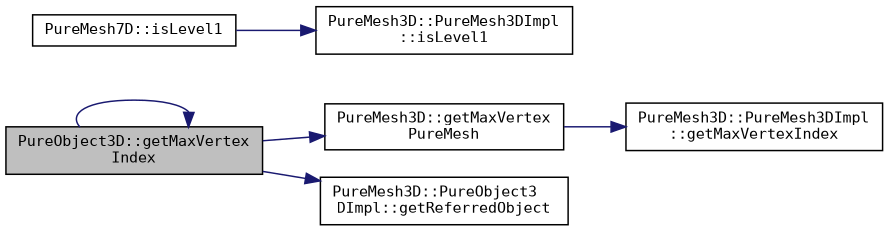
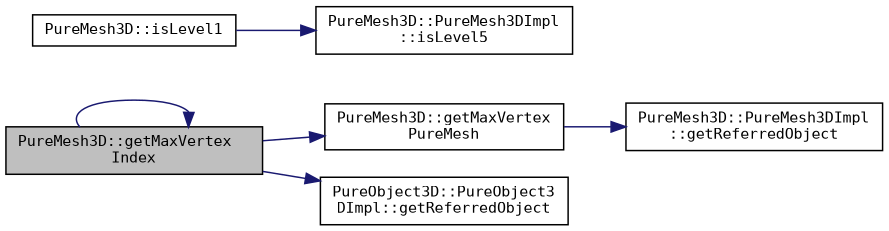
node "PureMesh7D::isLevel1": label "PureMesh7D::isLevel1" -> "PureMesh3D::isLevel1"
node "PureMesh3D::PureMesh3DImpl ::isLevel1": label "PureMesh3D::PureMesh3DImpl ::isLevel1" -> "PureMesh3D::PureMesh3DImpl ::isLevel5"
node "PureMesh3D::PureMesh3DImpl ::getMaxVertexIndex": label "PureMesh3D::PureMesh3DImpl ::getMaxVertexIndex" -> "PureMesh3D::PureMesh3DImpl ::getReferredObject"
node "PureObject3D::getMaxVertex Index": label "PureObject3D::getMaxVertex Index" -> "PureMesh3D::getMaxVertex Index"
node "PureMesh3D::PureObject3 DImpl::getReferredObject": label "PureMesh3D::PureObject3 DImpl::getReferredObject" -> "PureObject3D::PureObject3 DImpl::getReferredObject"
